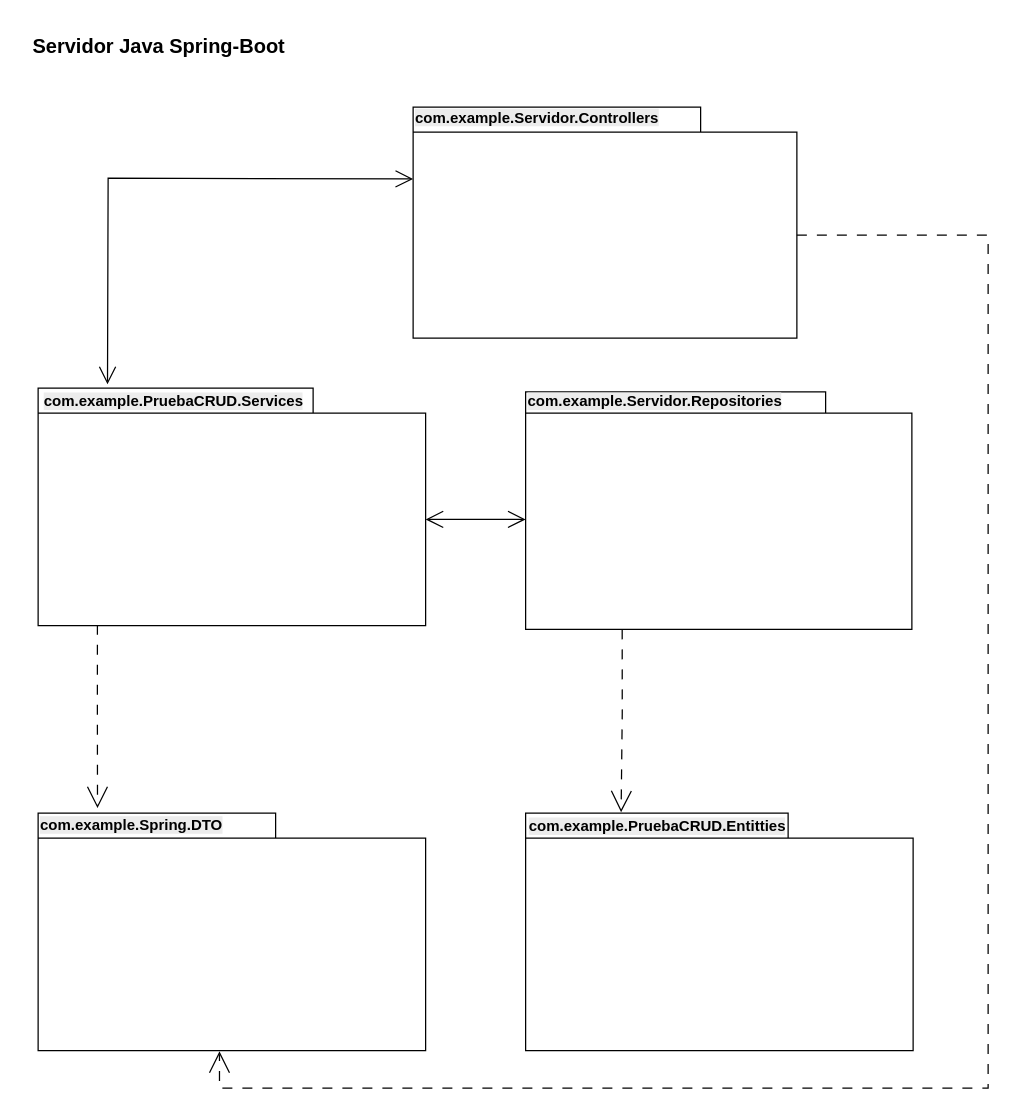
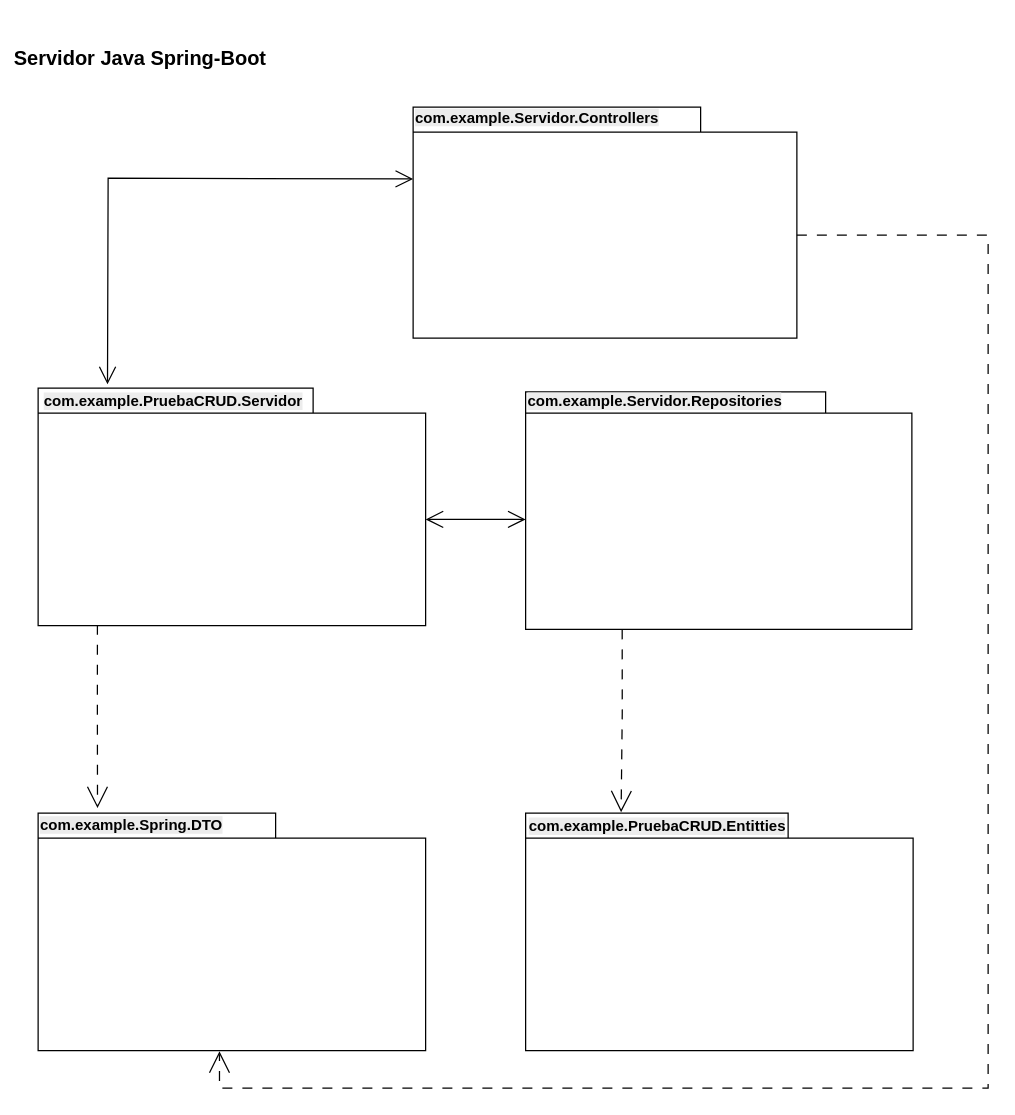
node "Servidor Java Spring-Boot": moved (169, 48) -> (151, 60)
node "com.example.PruebaCRUD.Services": label "com.example.PruebaCRUD.Services" -> "com.example.PruebaCRUD.Servidor"
